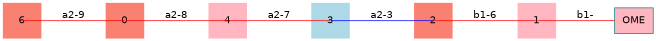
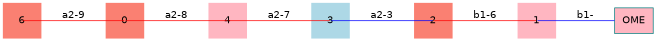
edge "1" -- "OME": color red -> blue
